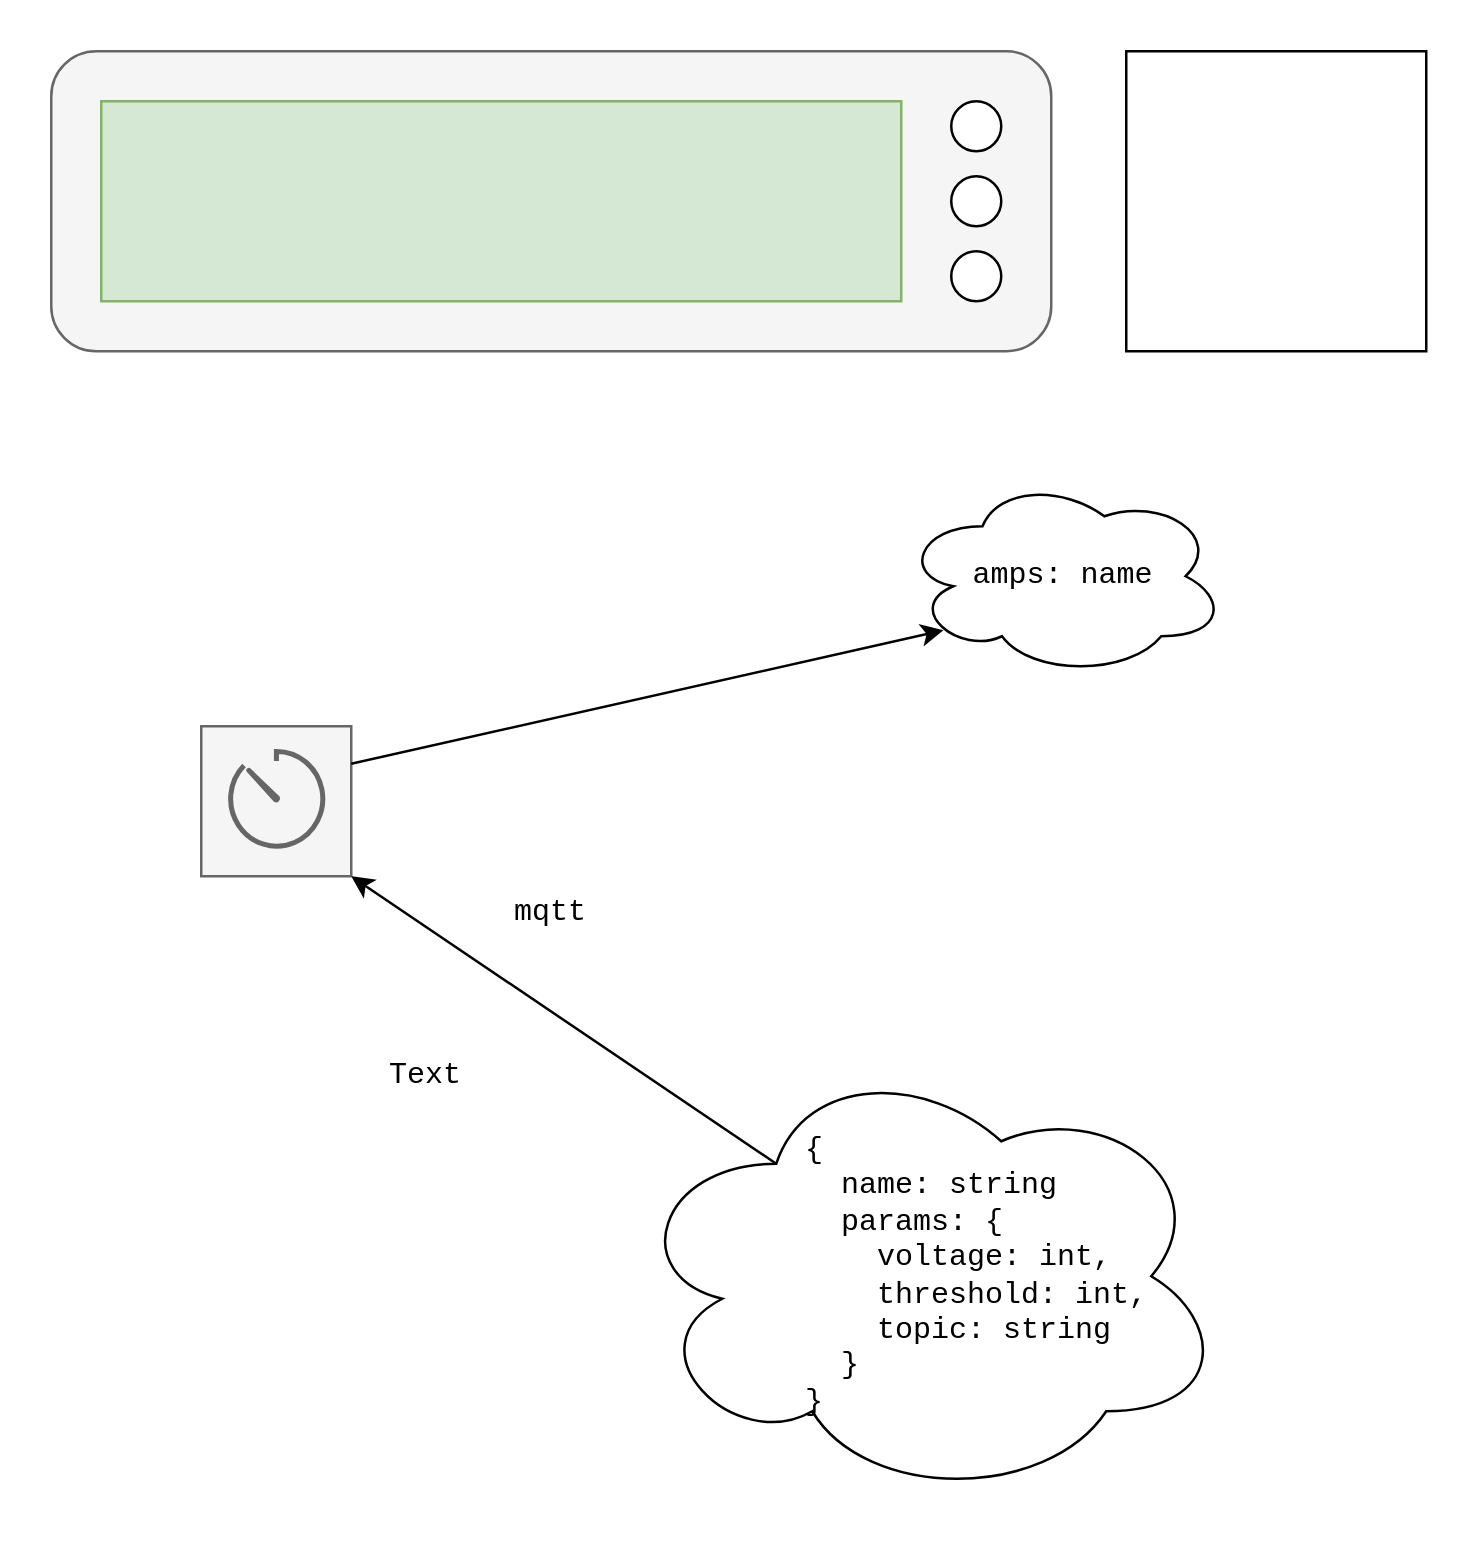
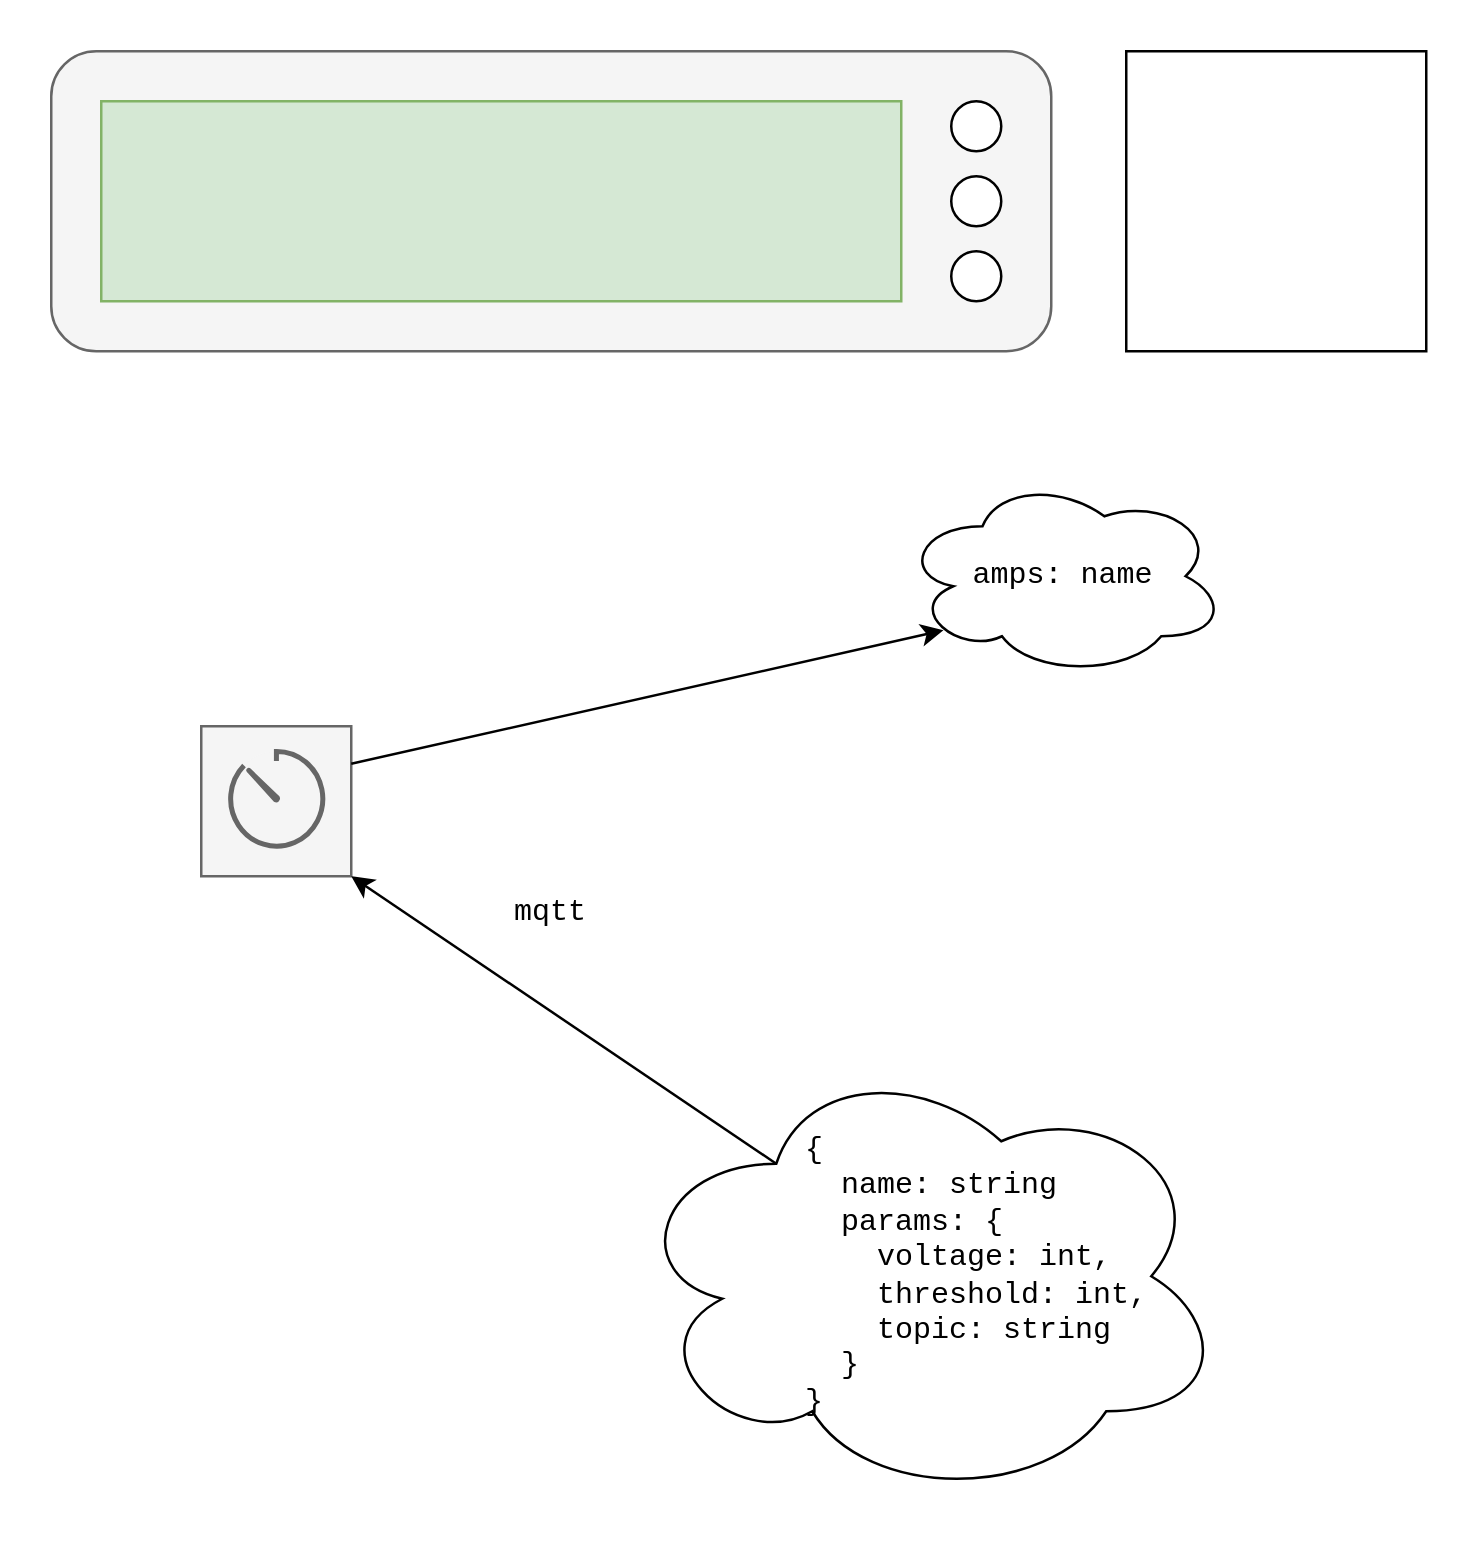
node "Text": removed
